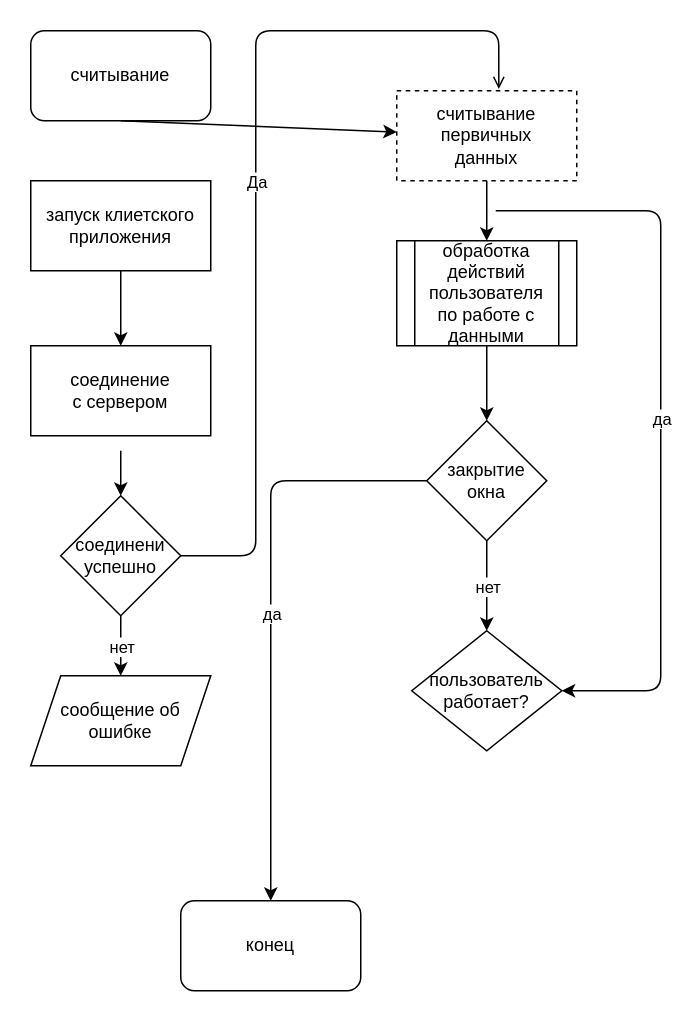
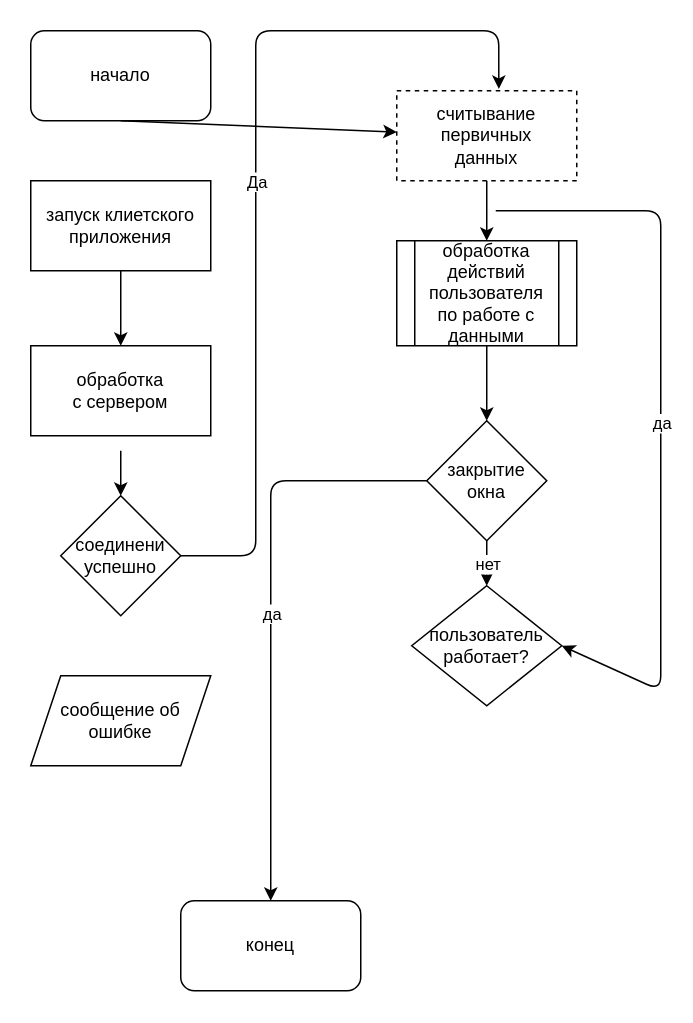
node "считывание": label "считывание" -> "начало"
edge "соединени успешно" -> "считывание первичных данных": arrowhead open -> classic
node "соединение с сервером": label "соединение с сервером" -> "обработка с сервером"
edge "соединени успешно" -> "сообщение об ошибке": removed, label "нет"
node "пользователь работает?": moved (487, 691) -> (487, 646)
